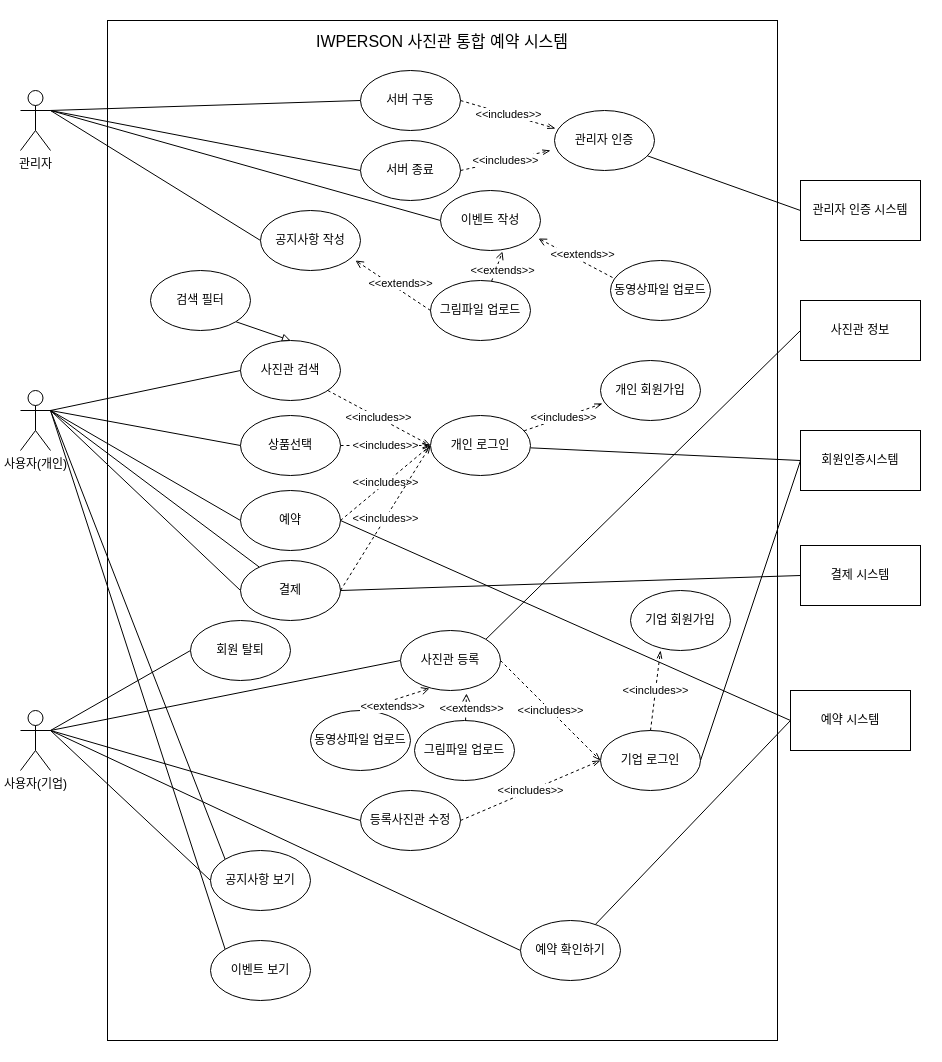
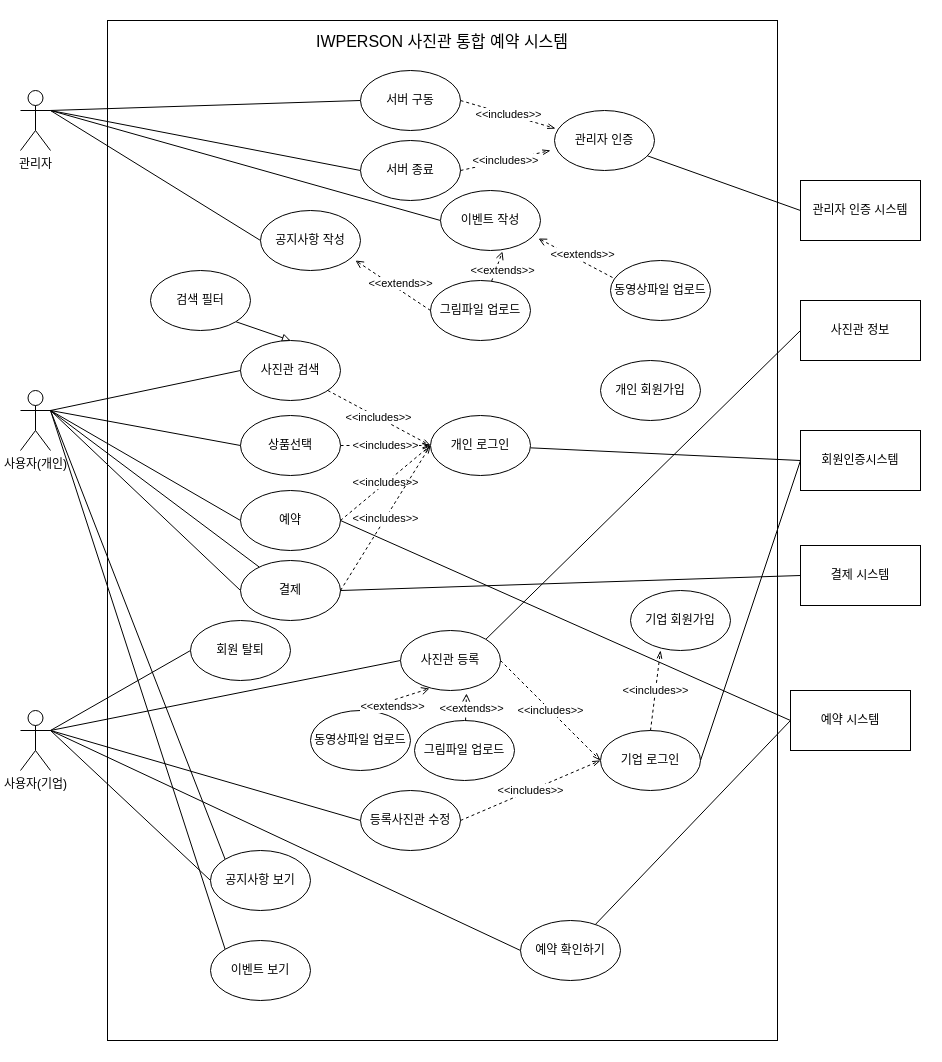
edge "개인 로그인" -> "개인 회원가입": removed, label "<<includes>>"
